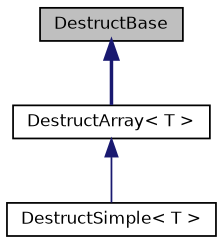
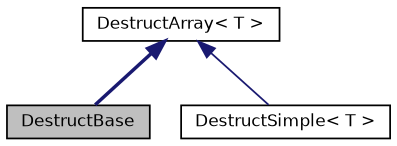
edge "DestructArray< T >" -> "DestructBase": reversed
